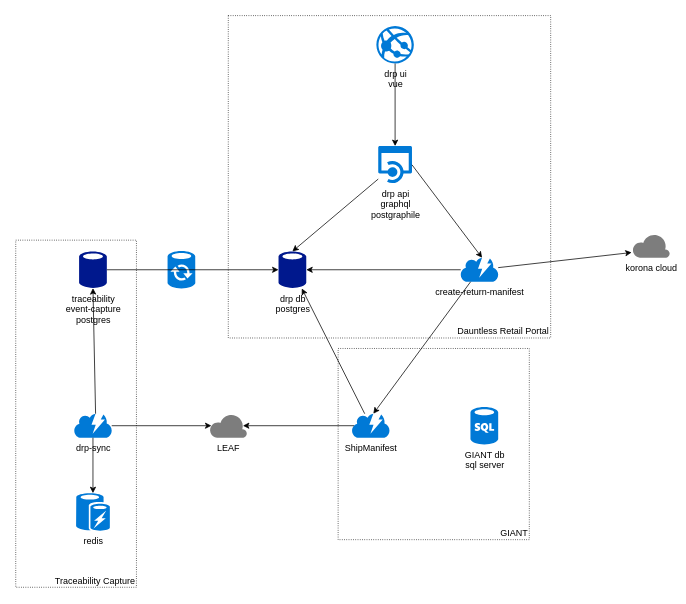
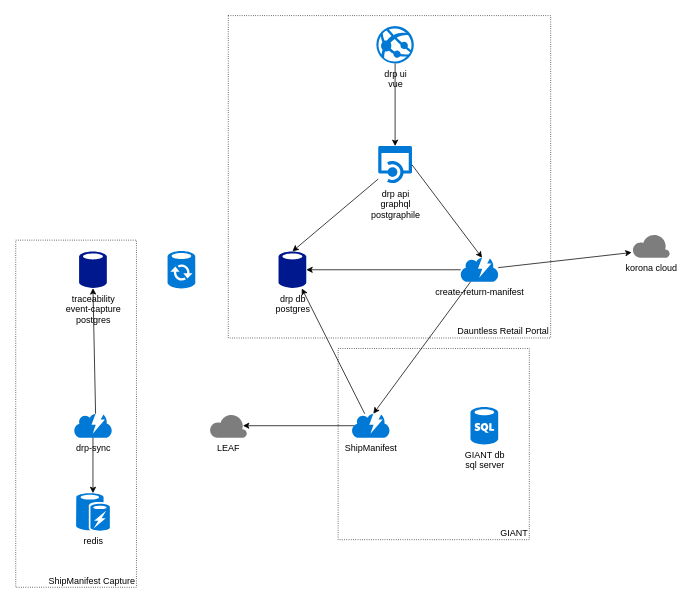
edge "traceability event-capture postgres" -> "drp db postgres": removed
edge "drp-sync" -> "LEAF": removed
node "Traceability Capture": label "Traceability Capture" -> "ShipManifest Capture"
